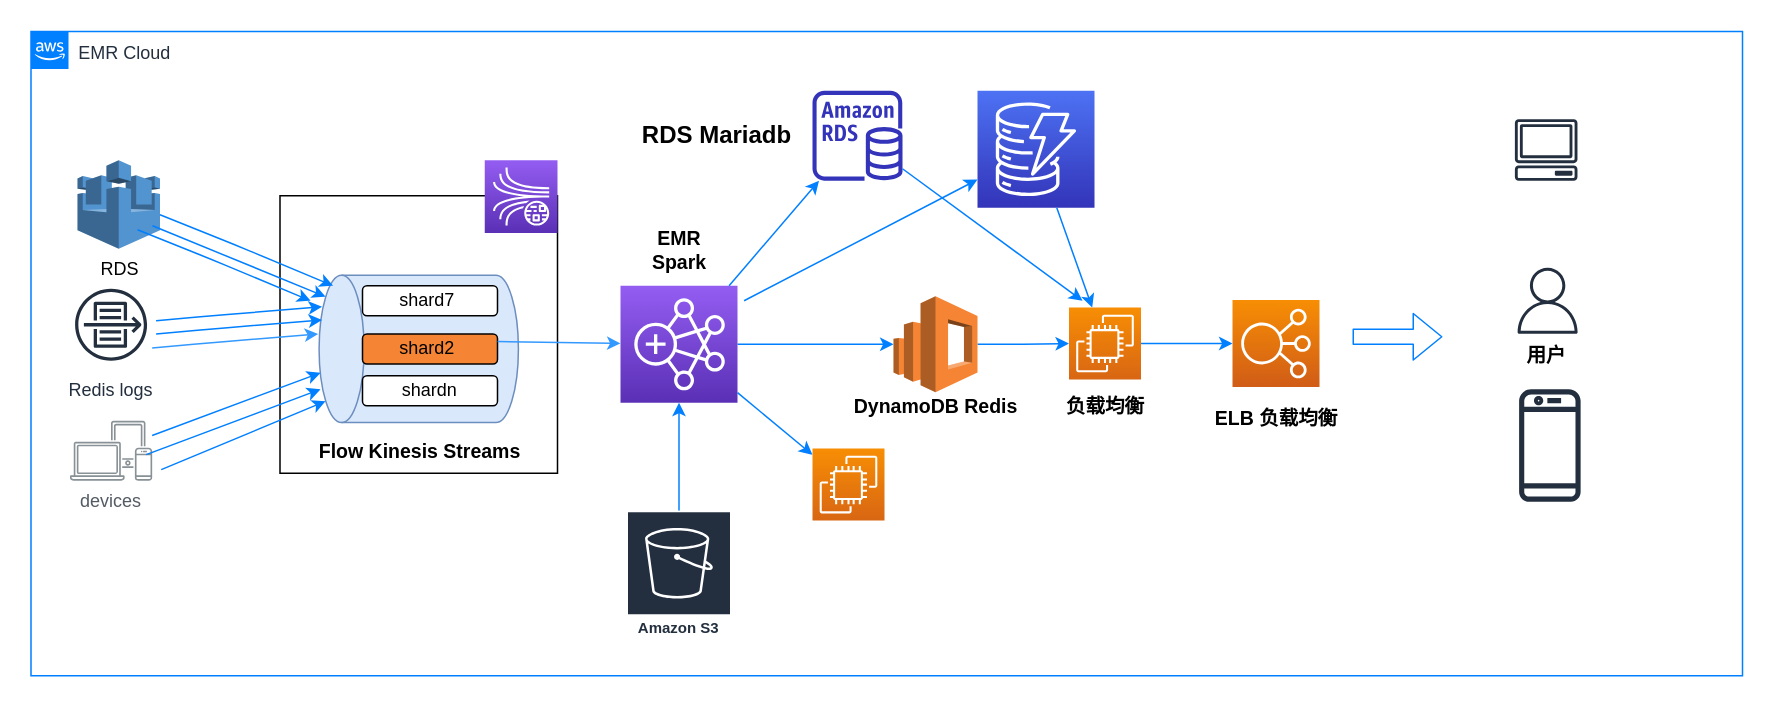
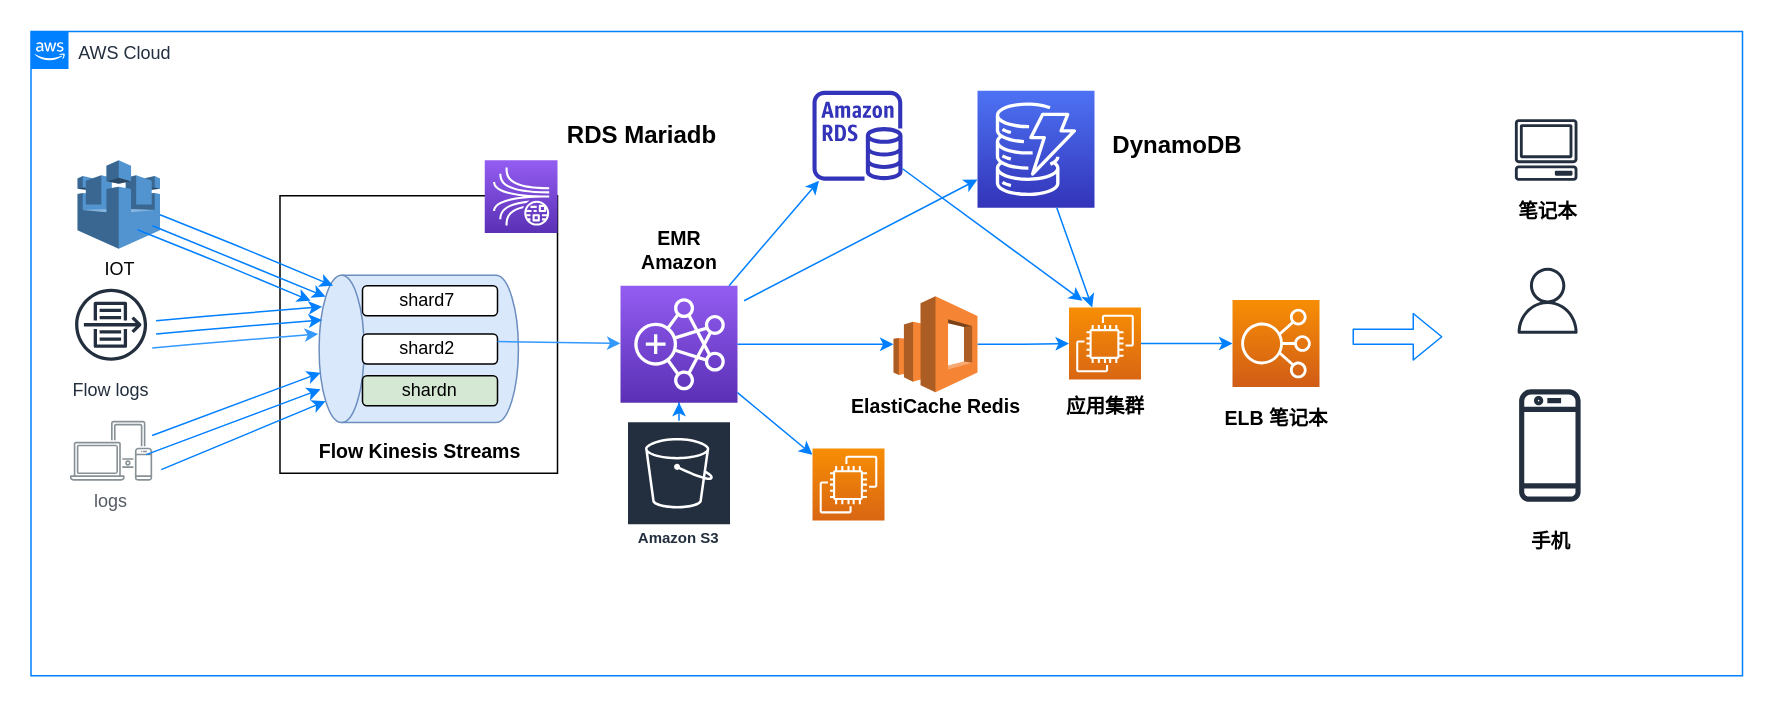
node "EMR Cloud": label "EMR Cloud" -> "AWS Cloud"
node "RDS Mariadb": moved (716, 134) -> (641, 134)
node "DynamoDB": added
node "笔记本": added
node "EMR Spark": label "EMR Spark" -> "EMR Amazon"
node "RDS": label "RDS" -> "IOT"
node "shard2": fillcolor #f58534 -> #ffffff
node "用户": removed
node "Redis logs": label "Redis logs" -> "Flow logs"
node "shardn": fillcolor #ffffff -> #d5e8d4
node "DynamoDB Redis": label "DynamoDB Redis" -> "ElastiCache Redis"
node "负载均衡": label "负载均衡" -> "应用集群"
node "ELB 负载均衡": label "ELB 负载均衡" -> "ELB 笔记本"
node "devices": label "devices" -> "logs"
node "手机": added
node "Amazon S3": moved (679, 577) -> (679, 487)
